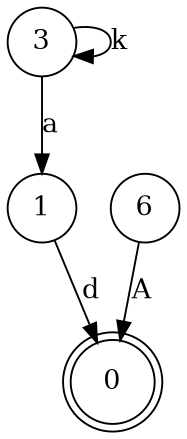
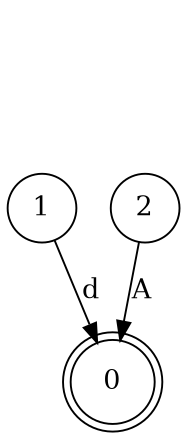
node "3": removed
node "6": label "6" -> "2"
